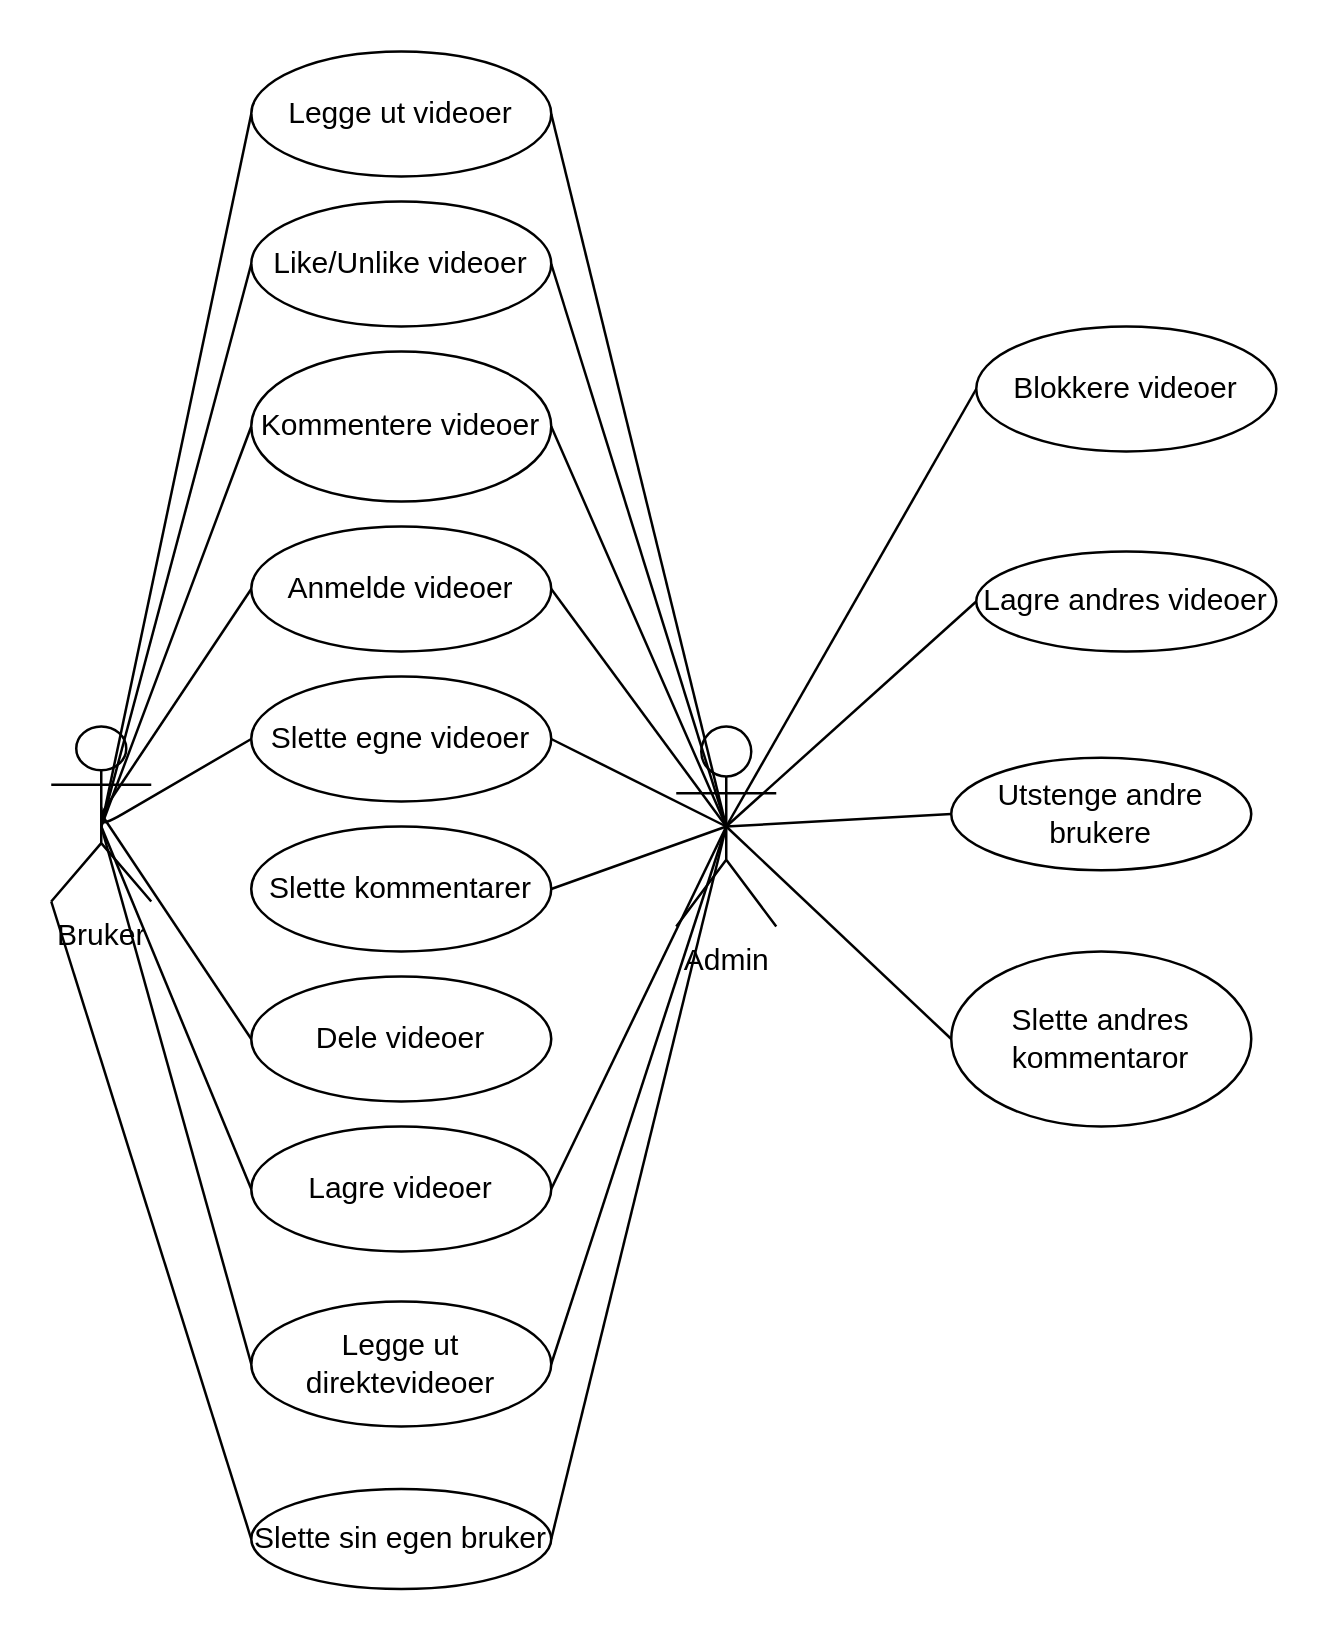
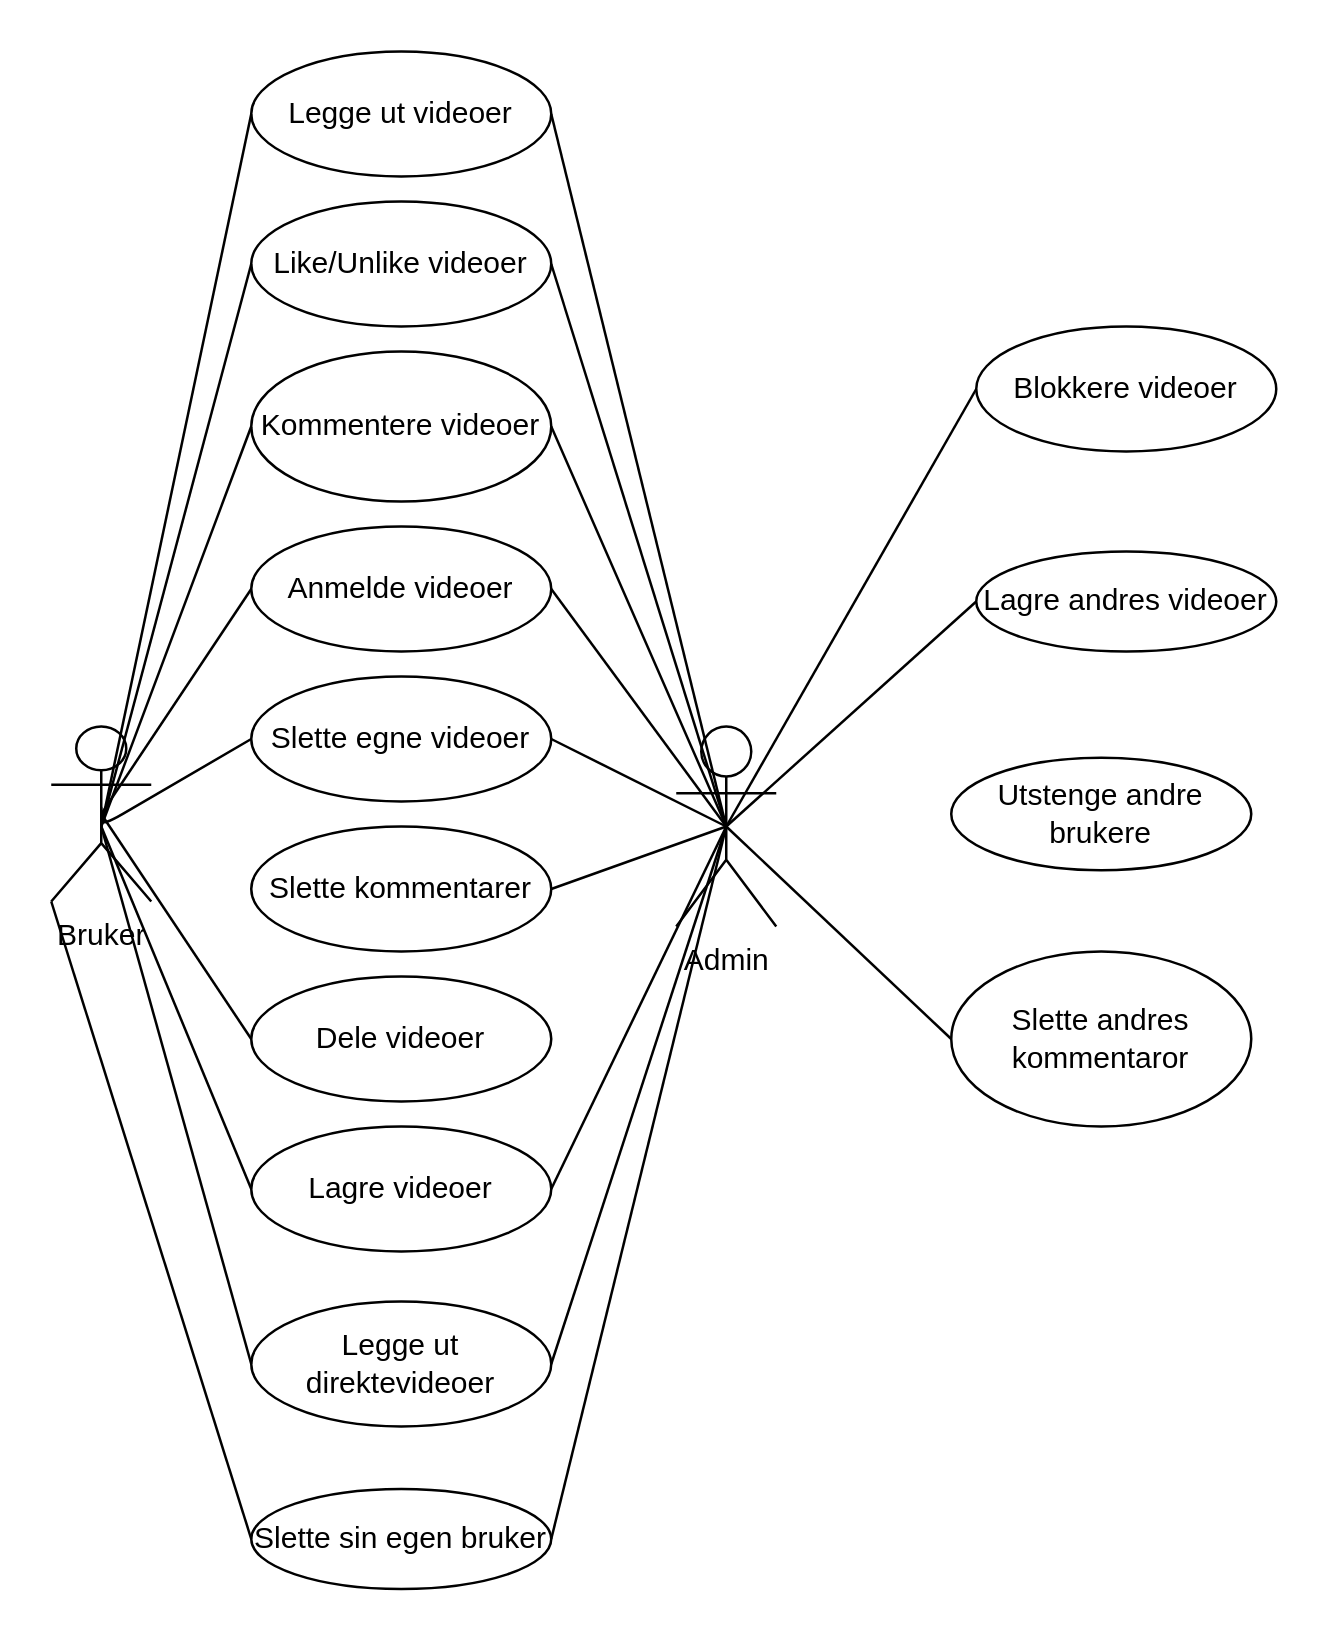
edge "Utstenge andre brukere" -- "Admin": removed
